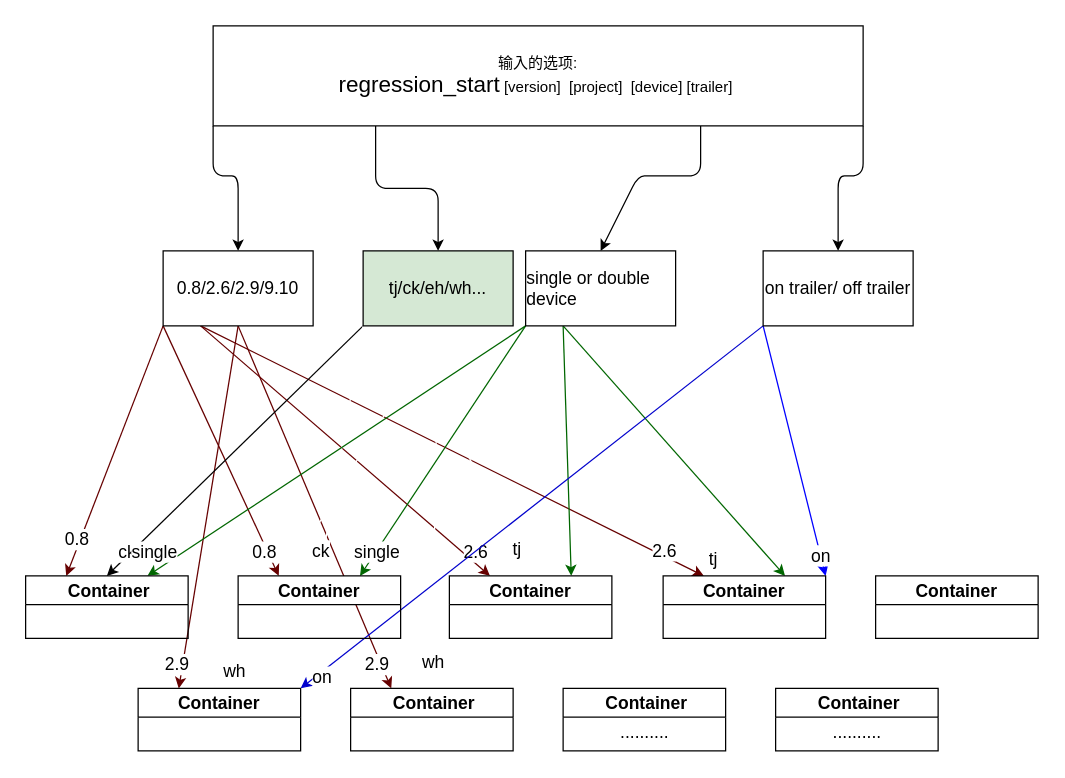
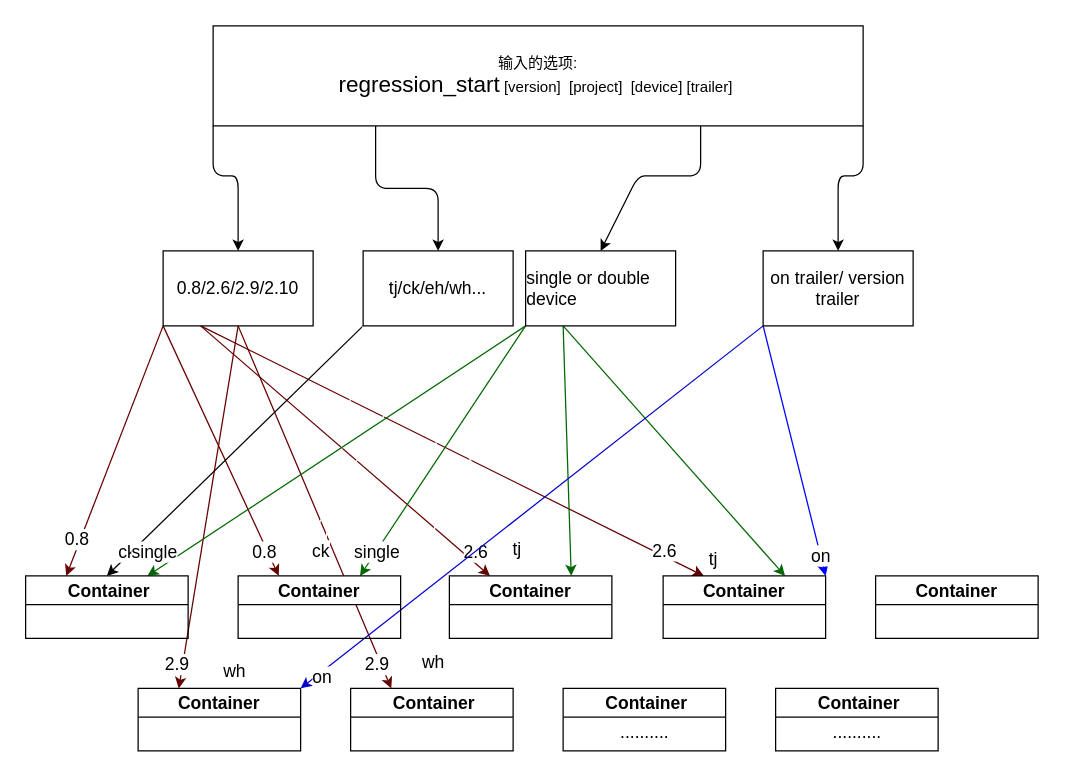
node "0.8/2.6/2.9/9.10": label "0.8/2.6/2.9/9.10" -> "0.8/2.6/2.9/2.10"
node "tj/ck/eh/wh...": fillcolor #d5e8d4 -> #ffffff
node "on trailer/ off trailer": label "on trailer/ off trailer" -> "on trailer/ version trailer"
